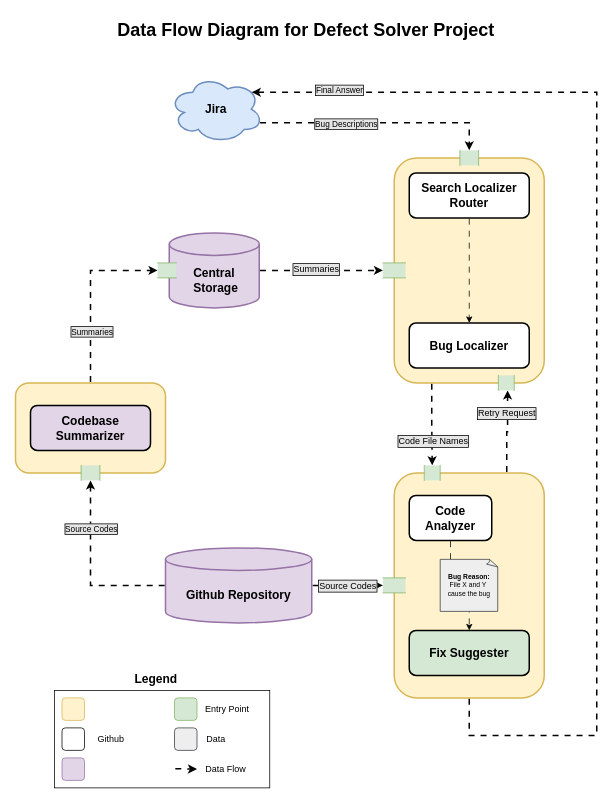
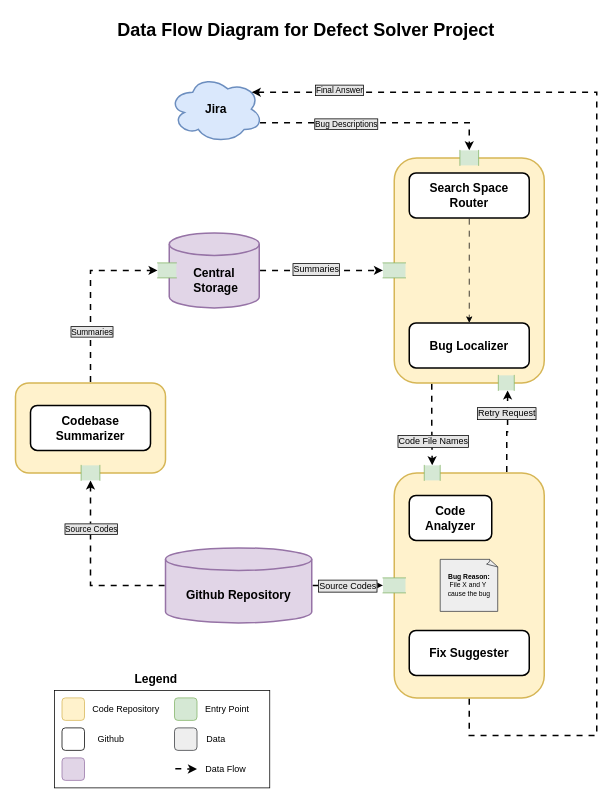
node "Search Localizer Router": label "Search Localizer Router" -> "Search Space Router"
node "Codebase Summarizer": fillcolor #e1d5e7 -> #ffffff
edge "Code Analyzer" -> "Fix Suggester": removed
node "Fix Suggester": fillcolor #d5e8d4 -> #ffffff
node "Code Repository": added
